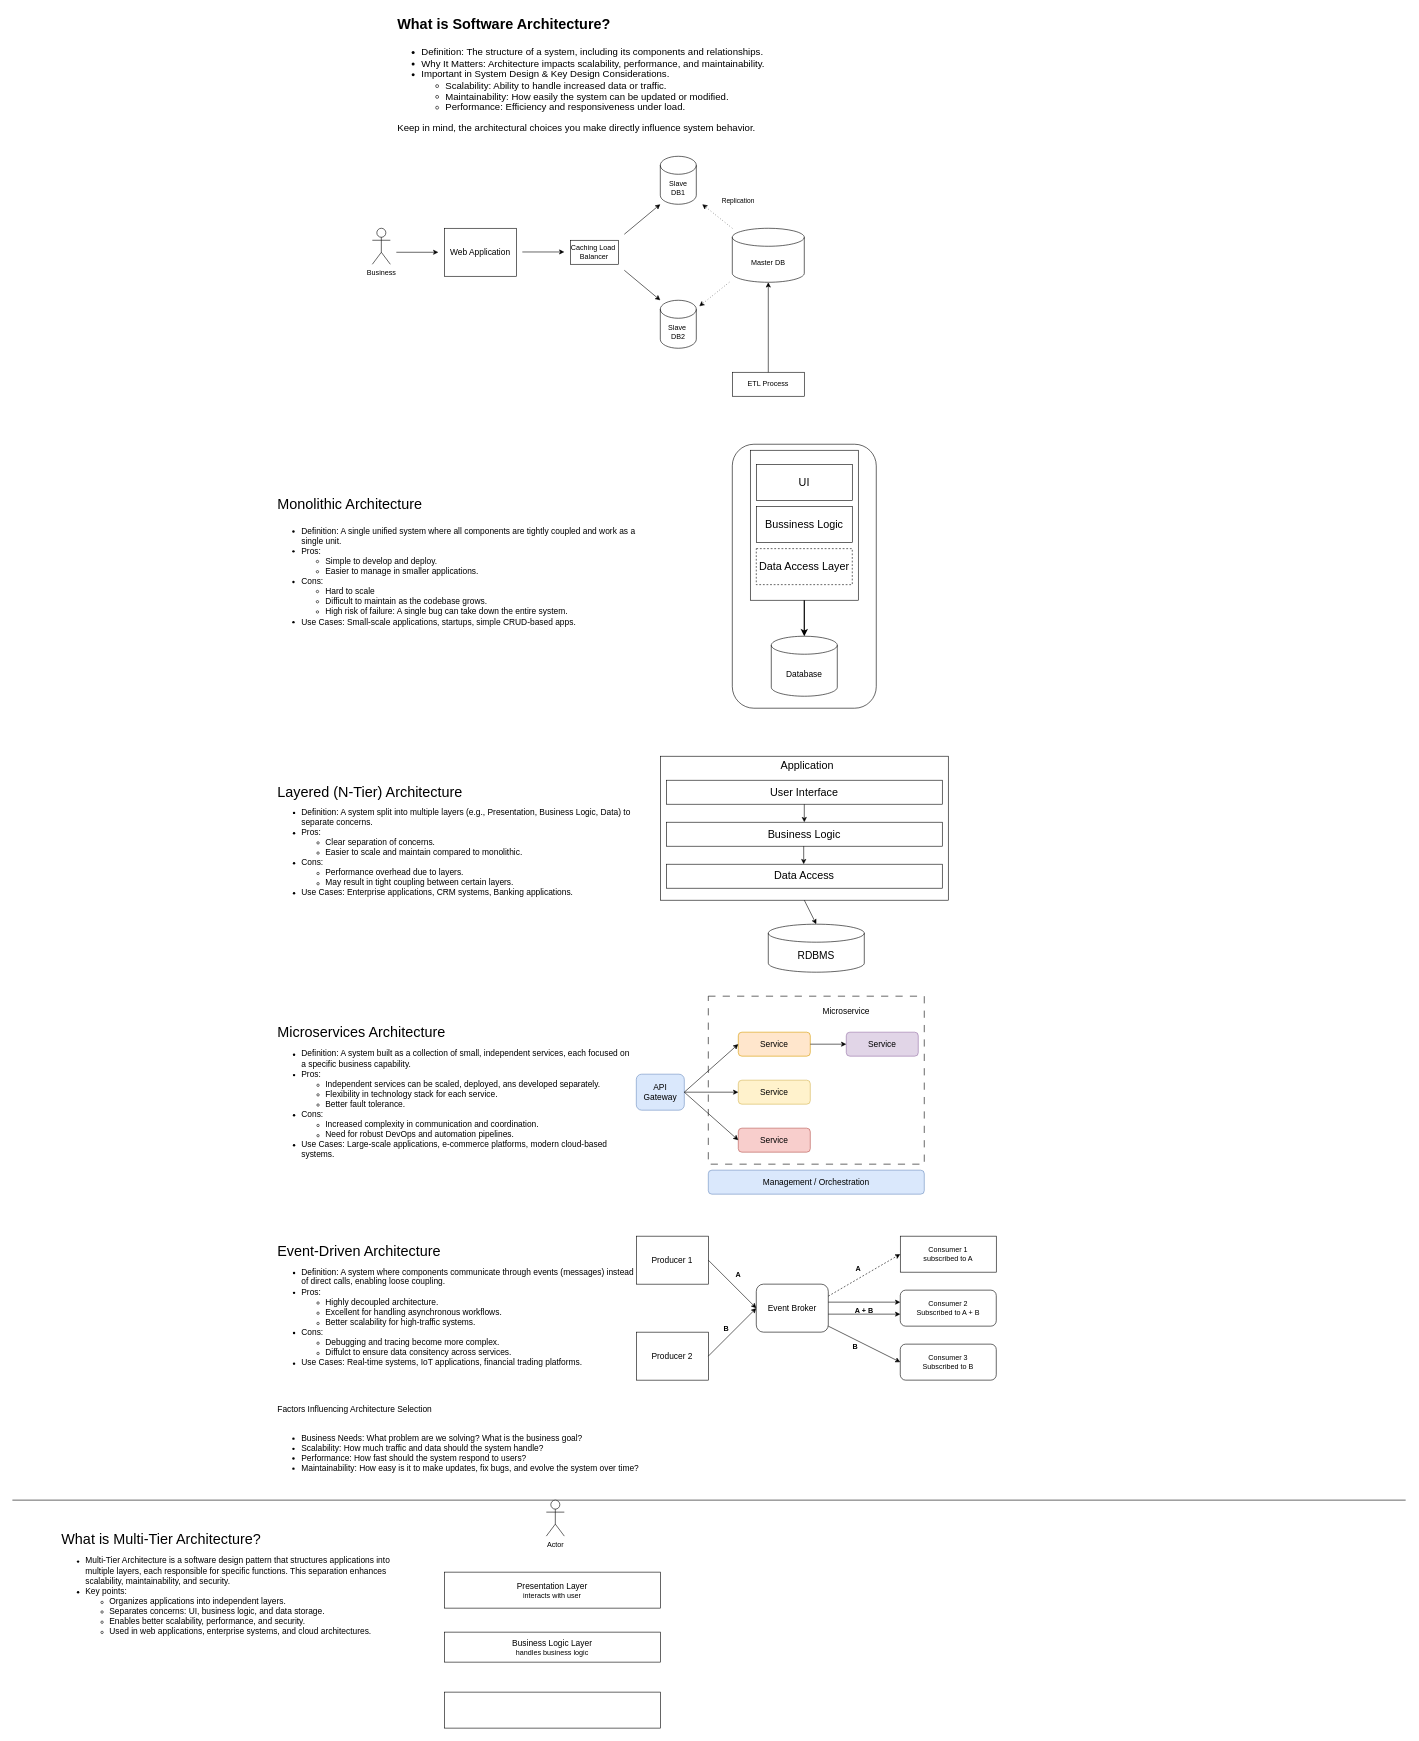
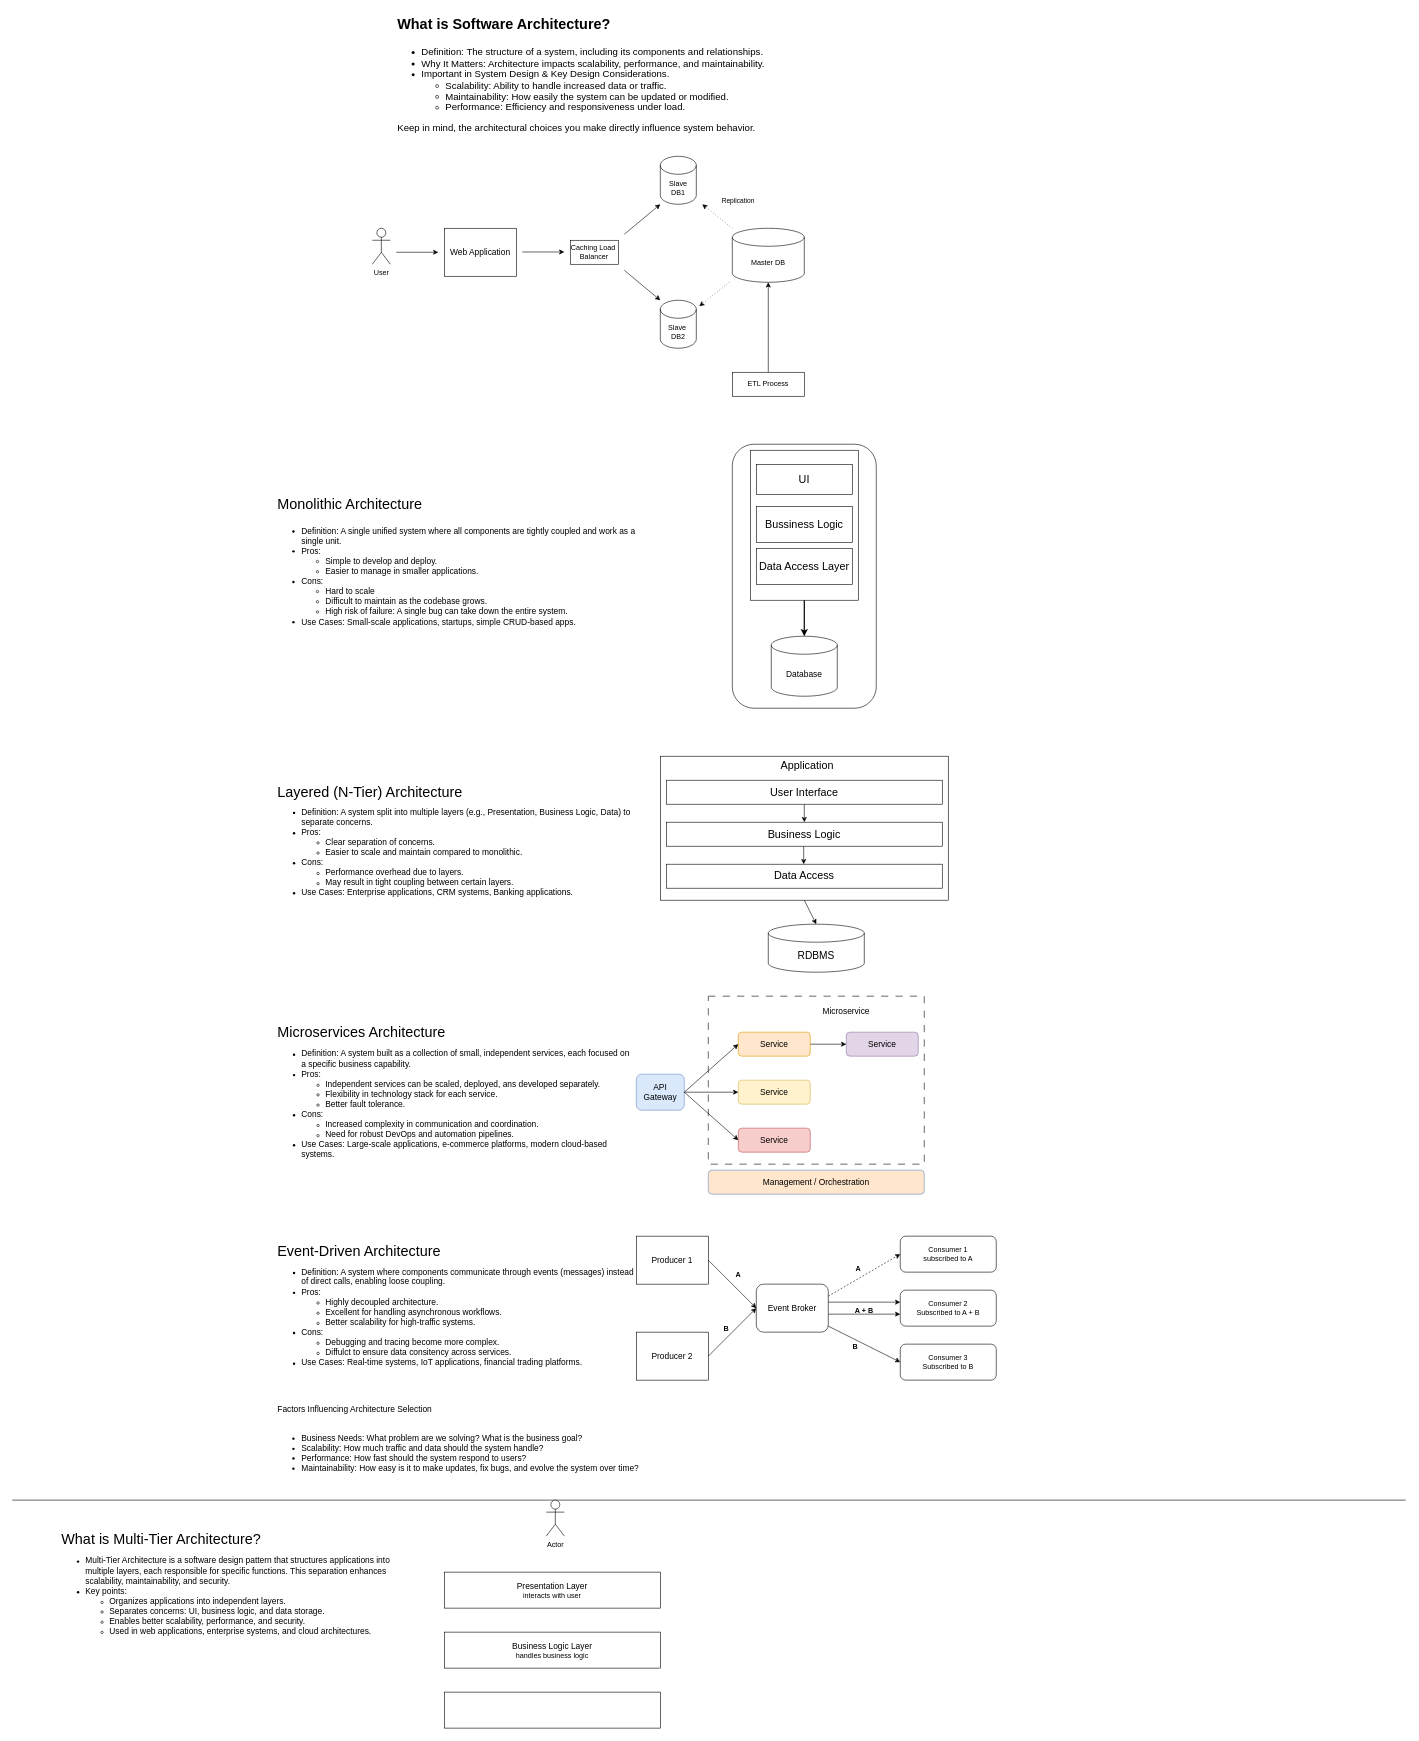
node "Business": label "Business" -> "User"
node "UI": size 96x36 -> 96x30
node "Data Access Layer": style dashed -> solid
node "Management / Orchestration": fillcolor #dae8fc -> #ffe6cc
node "Consumer 1 subscribed to A": shape rectangle -> rounded rectangle
node "Business Logic Layer handles business logic": size 216x30 -> 216x36
